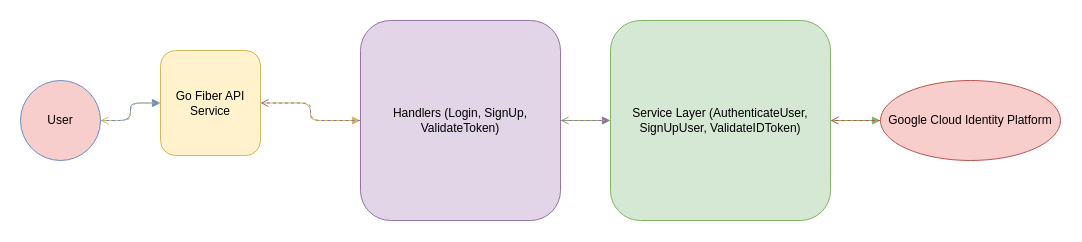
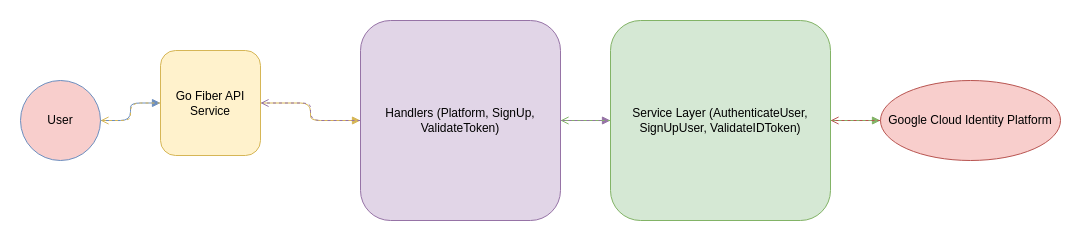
node "Handlers (Login, SignUp, ValidateToken)": label "Handlers (Login, SignUp, ValidateToken)" -> "Handlers (Platform, SignUp, ValidateToken)"
